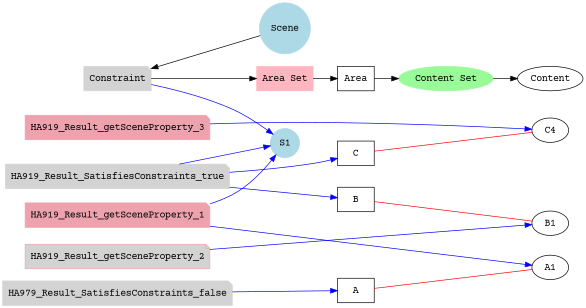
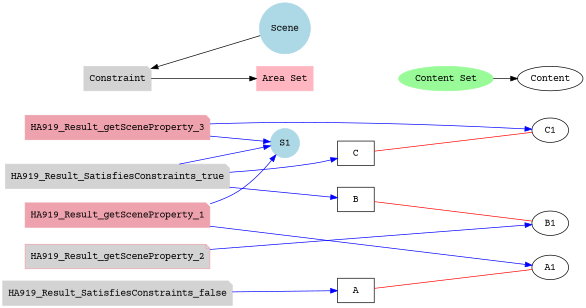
node "Area": removed
edge "Constraint" -> "S1": now "HA919_Result_getSceneProperty_3" -> "S1"
node "C4": label "C4" -> "C1"
node "HA979_Result_SatisfiesConstraints_false": label "HA979_Result_SatisfiesConstraints_false" -> "HA919_Result_SatisfiesConstraints_false"
